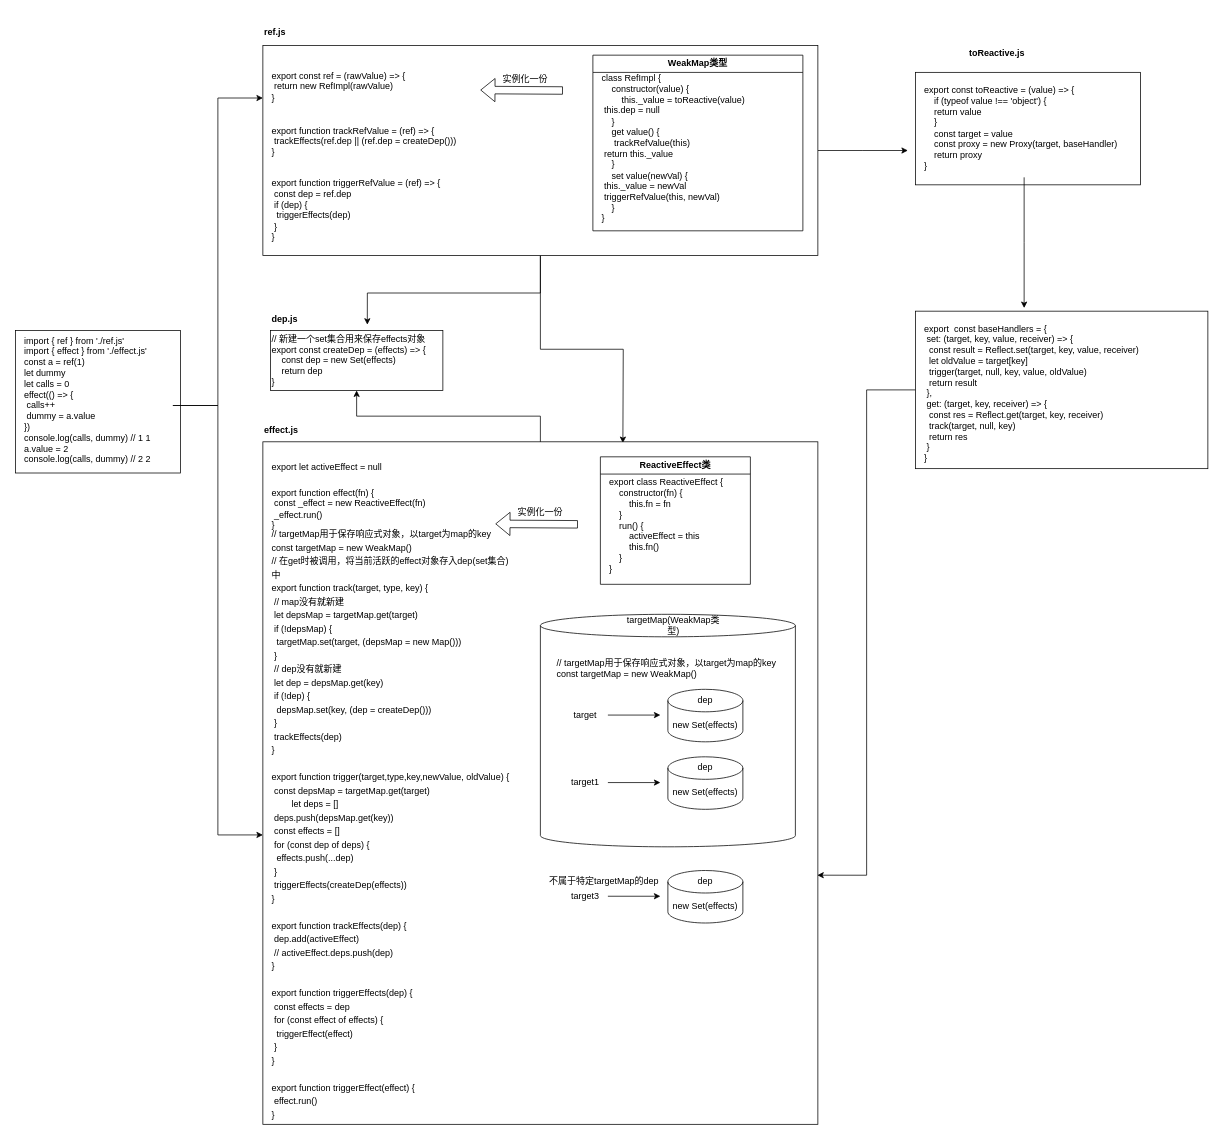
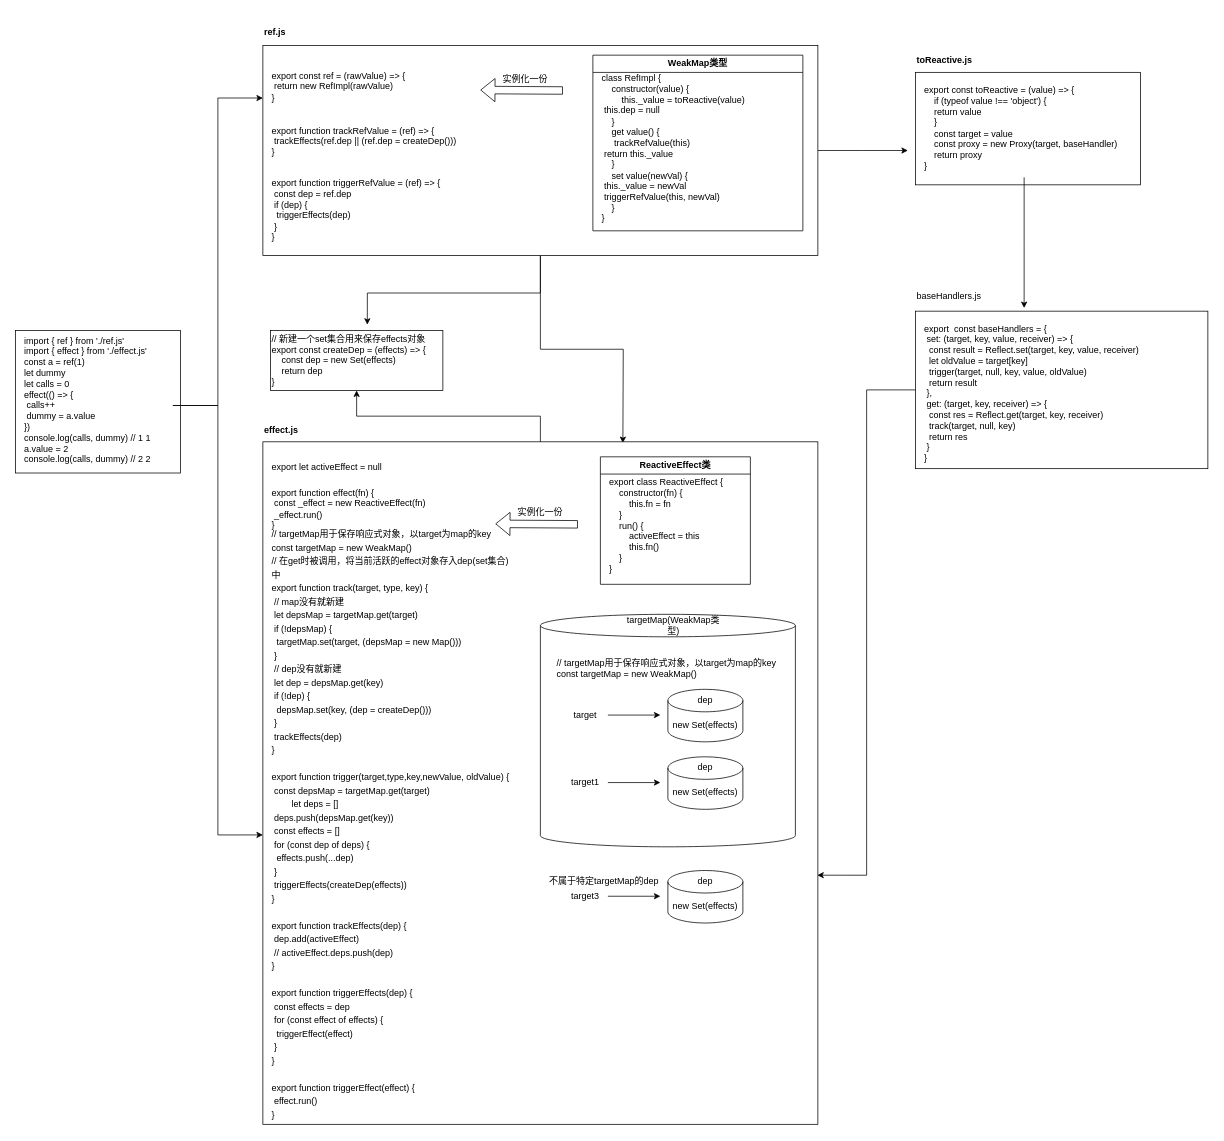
node "toReactive.js": moved (1001, 53) -> (948, 61)
node "baseHandlers.js": added
node "dep.js": removed
